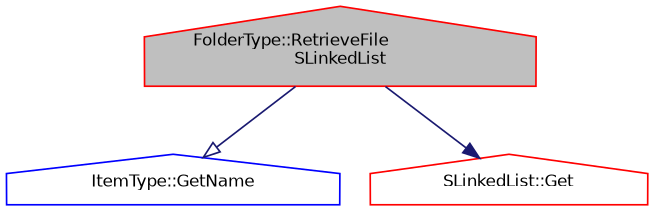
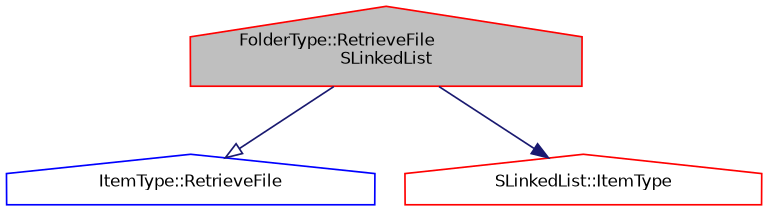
node "ItemType::GetName": label "ItemType::GetName" -> "ItemType::RetrieveFile"
node "SLinkedList::Get": label "SLinkedList::Get" -> "SLinkedList::ItemType"
